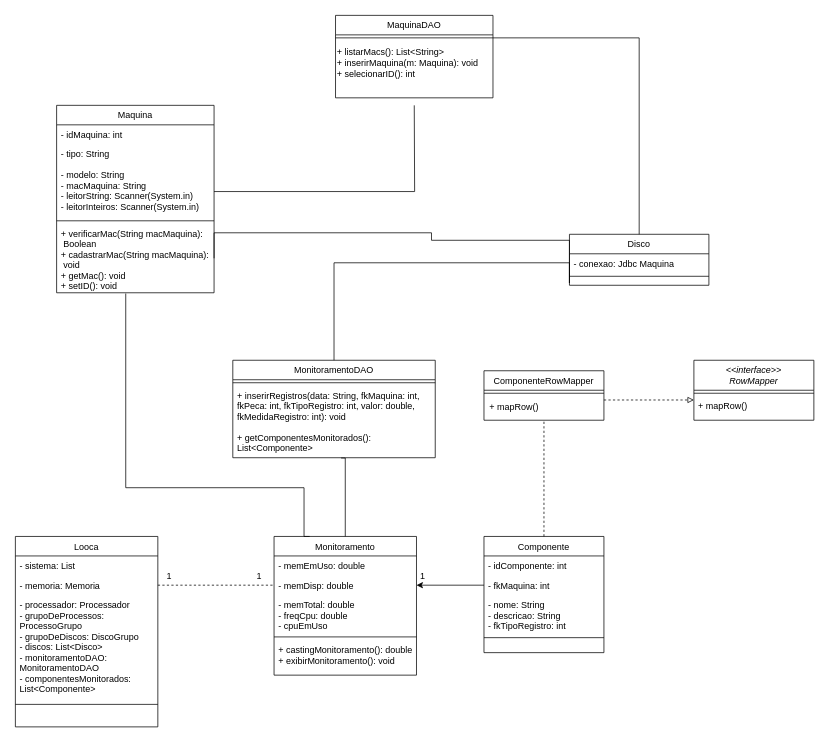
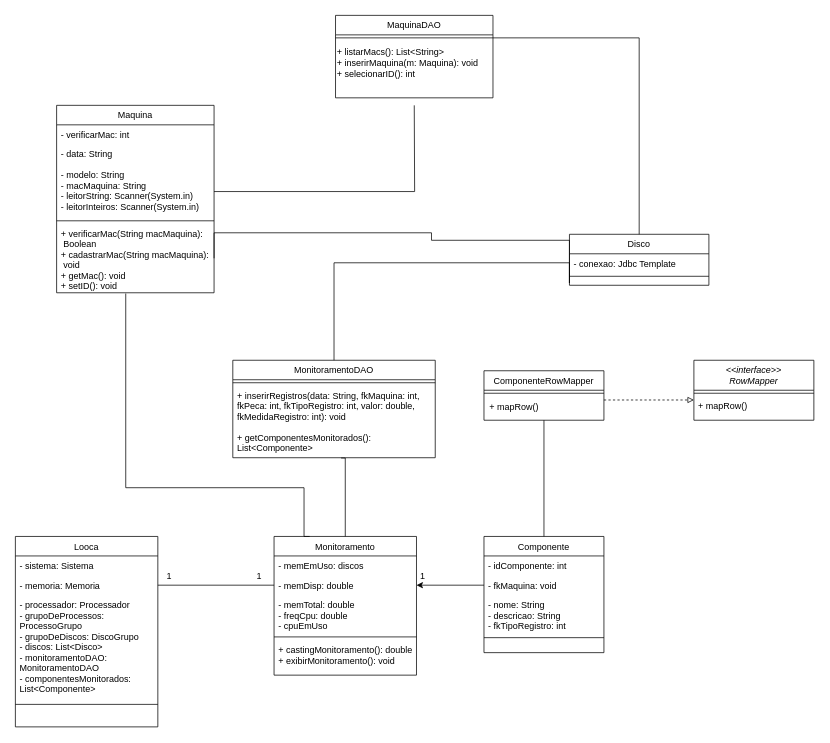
node "- idMaquina: int": label "- idMaquina: int" -> "- verificarMac: int"
node "- tipo: String": label "- tipo: String" -> "- data: String"
node "- conexao: Jdbc Maquina": label "- conexao: Jdbc Maquina" -> "- conexao: Jdbc Template"
edge "ComponenteRowMapper" -- "Componente": style dashed -> solid
node "- sistema: List": label "- sistema: List" -> "- sistema: Sistema"
node "- memEmUso: double": label "- memEmUso: double" -> "- memEmUso: discos"
edge "- memoria: Memoria" -- "- memDisp: double": style dashed -> solid
node "- fkMaquina: int": label "- fkMaquina: int" -> "- fkMaquina: void"
